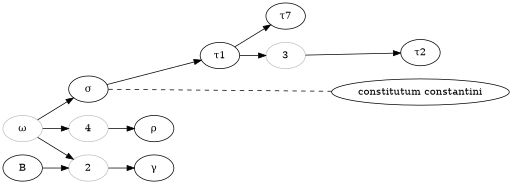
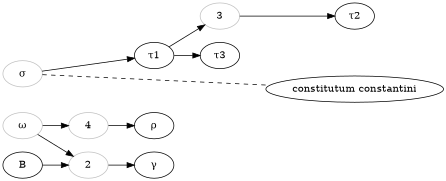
node "τ7": label "τ7" -> "τ3"
node "σ": color black -> grey
edge "ω" -> "σ": removed
